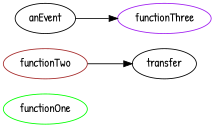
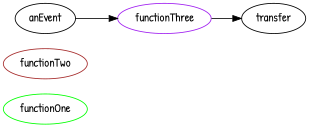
edge "functionTwo" -> "transfer": now "functionThree" -> "transfer"
